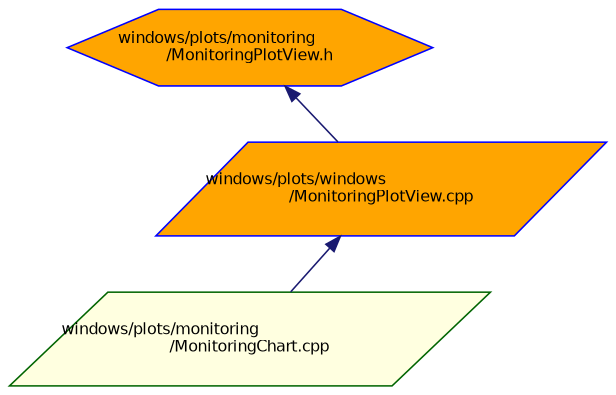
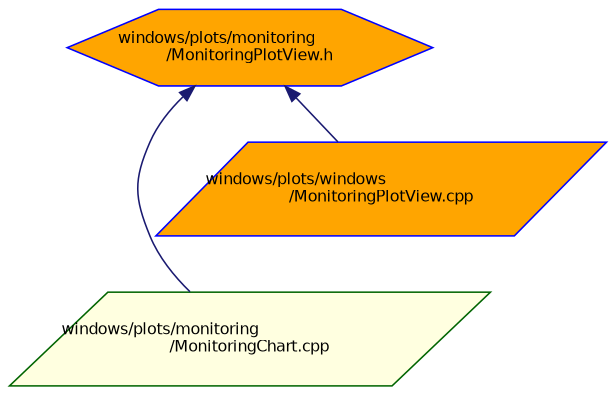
edge "windows/plots/monitoring /MonitoringChart.cpp" -> "windows/plots/windows /MonitoringPlotView.cpp": now "windows/plots/monitoring /MonitoringChart.cpp" -> "windows/plots/monitoring /MonitoringPlotView.h"
